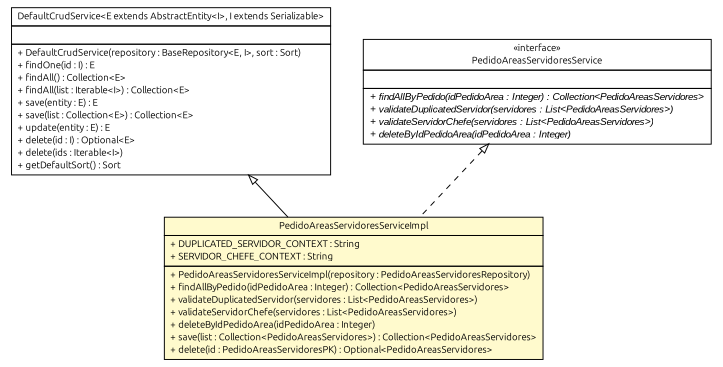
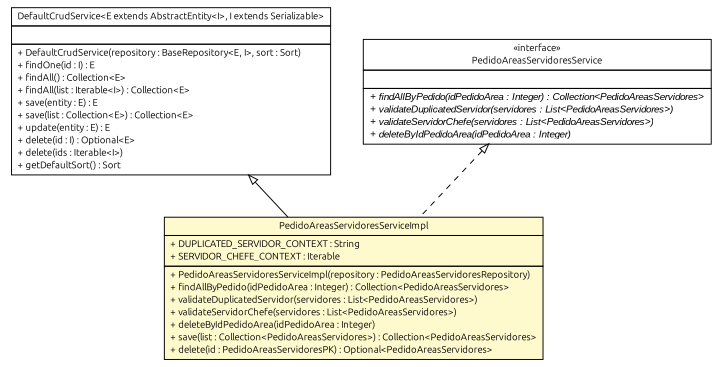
node "PedidoAreasServidoresServiceImpl": text "+ SERVIDOR_CHEFE_CONTEXT : String" -> "+ SERVIDOR_CHEFE_CONTEXT : Iterable"
